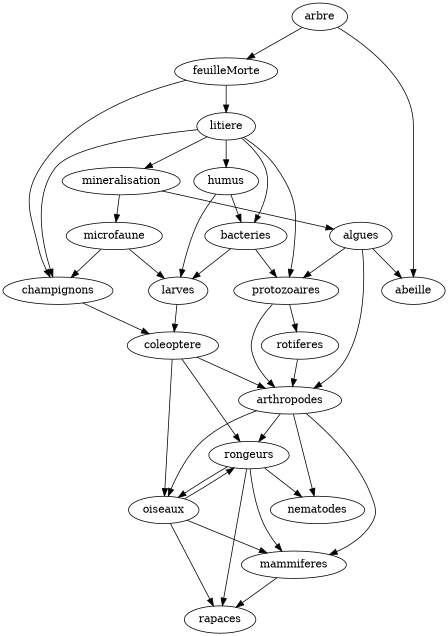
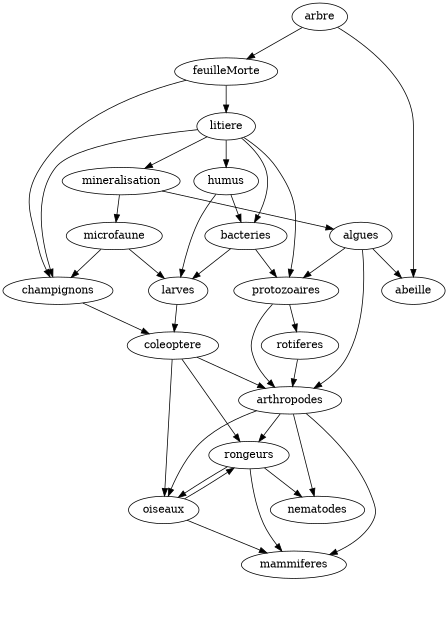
node "rapaces": removed
